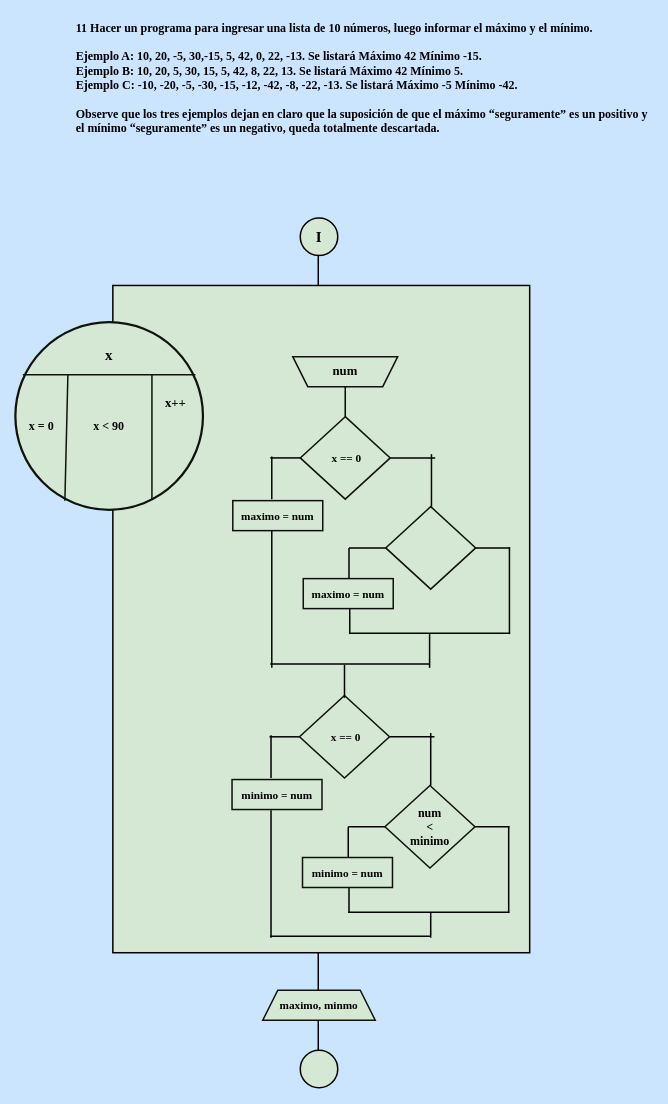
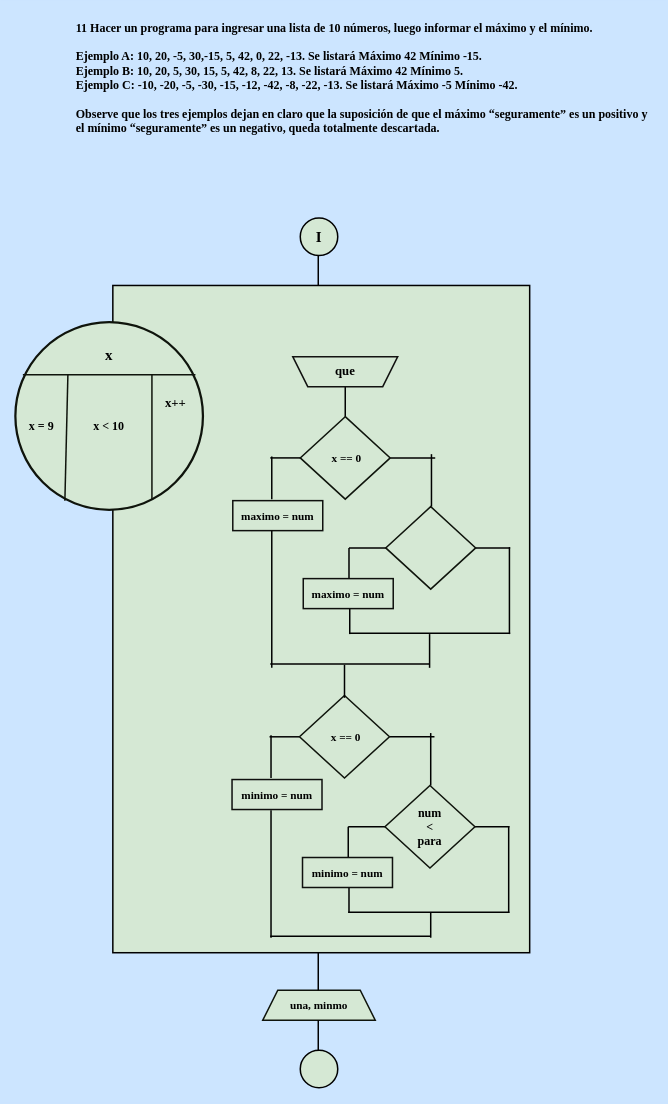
node "num": label "num" -> "que"
node "x = 0": label "x = 0" -> "x = 9"
node "x < 90": label "x < 90" -> "x < 10"
node "num < minimo": label "num < minimo" -> "num < para"
node "maximo, minmo": label "maximo, minmo" -> "una, minmo"
